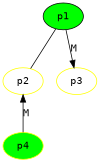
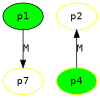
edge "p1" -- "p2": removed
node "p3": label "p3" -> "p7"
